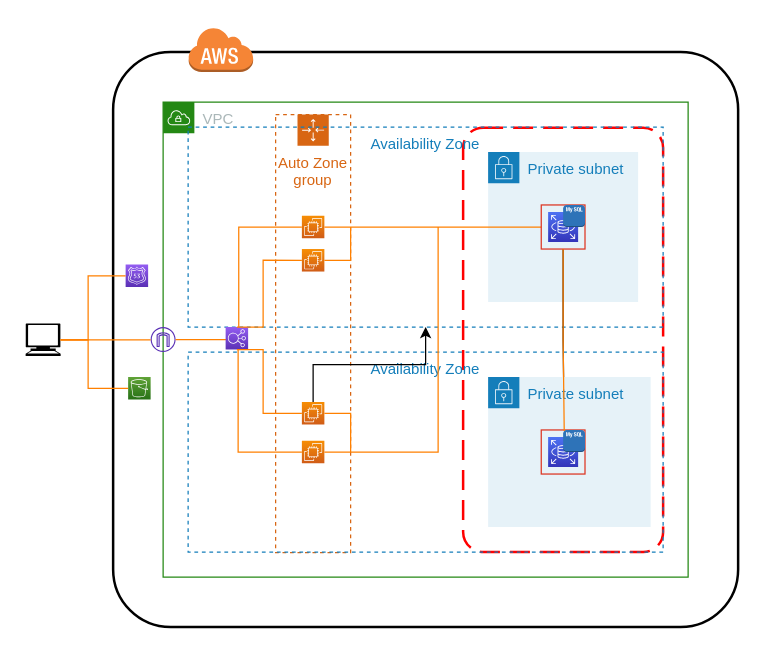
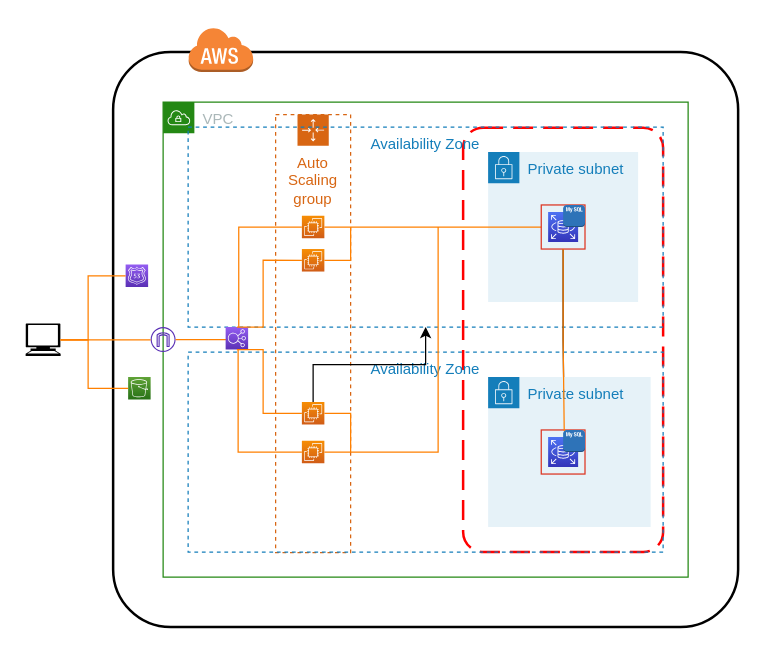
node "Auto Zone group": label "Auto Zone group" -> "Auto Scaling group"
